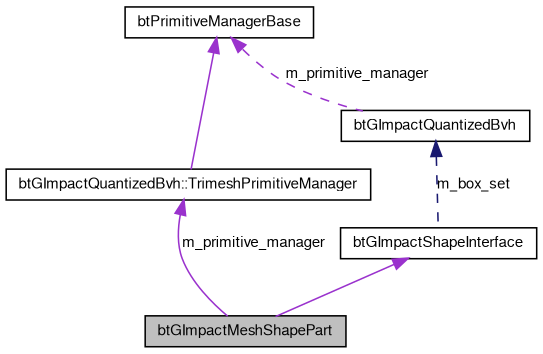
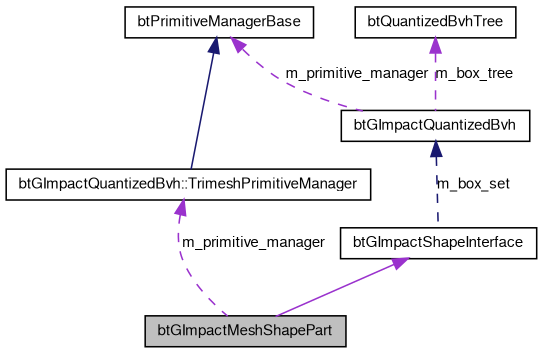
node "btQuantizedBvhTree": added
edge "btGImpactQuantizedBvh::TrimeshPrimitiveManager" -> "btPrimitiveManagerBase": color darkorchid3 -> midnightblue
edge "btGImpactMeshShapePart" -> "btGImpactQuantizedBvh::TrimeshPrimitiveManager": style solid -> dashed
